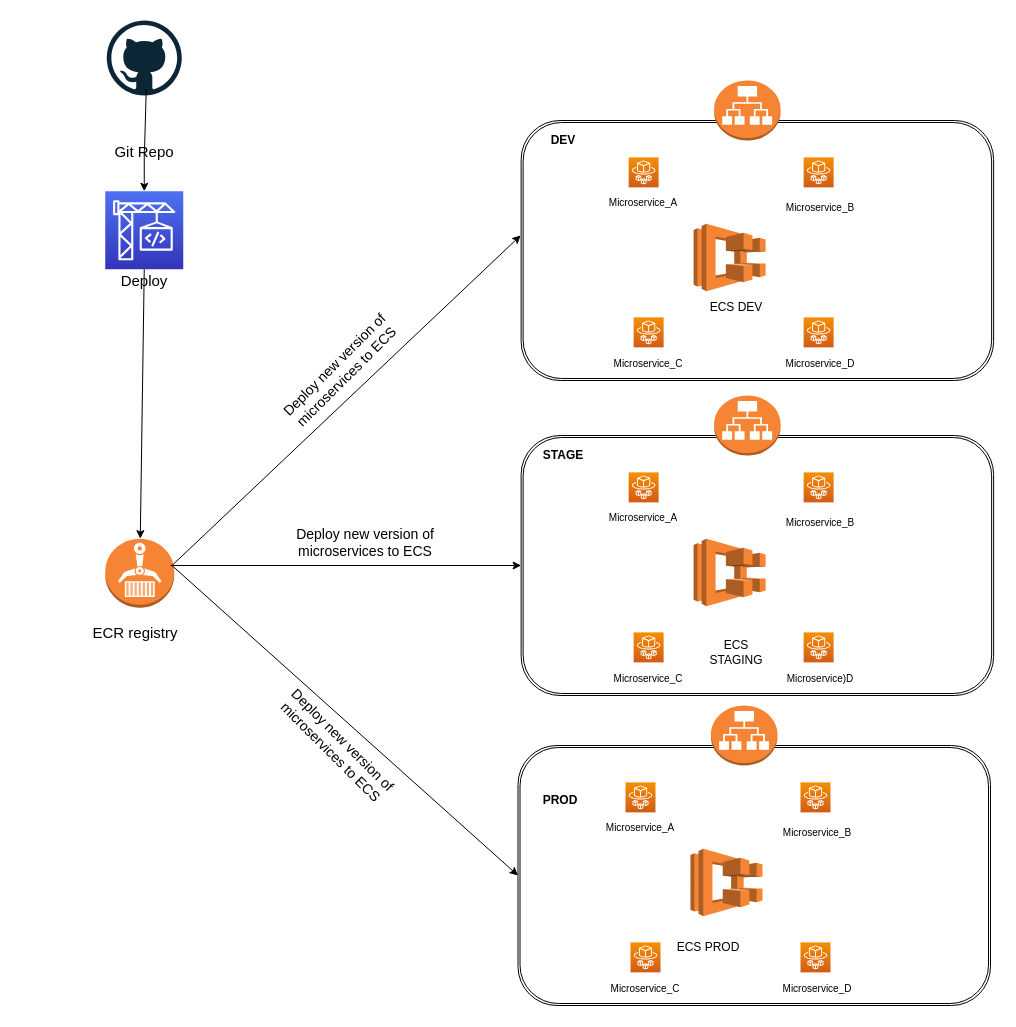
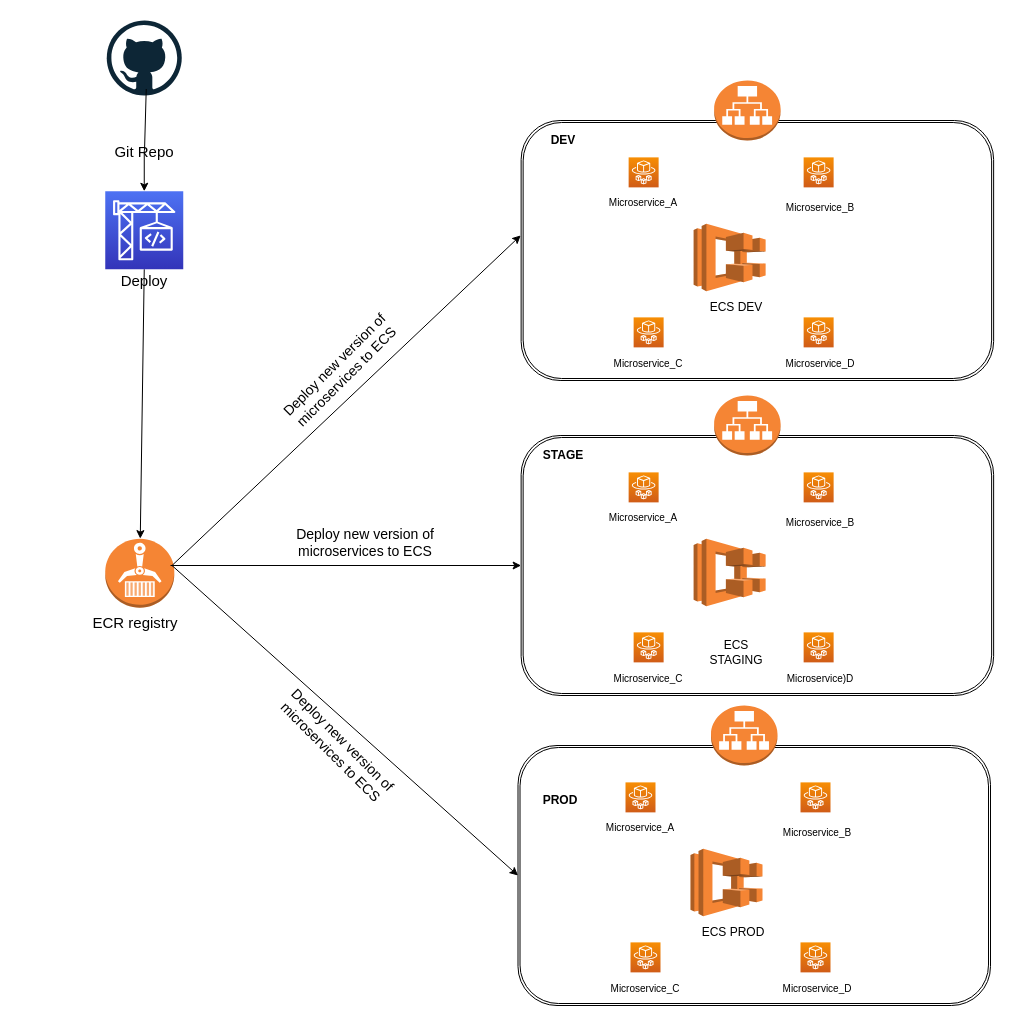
node "ECR registry": moved (136, 632) -> (136, 622)
node "ECS PROD": moved (709, 947) -> (734, 932)
